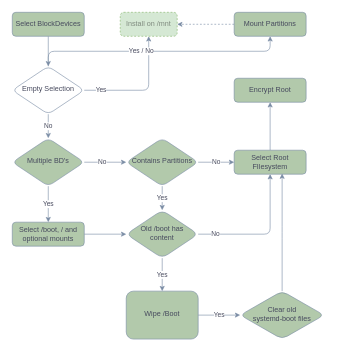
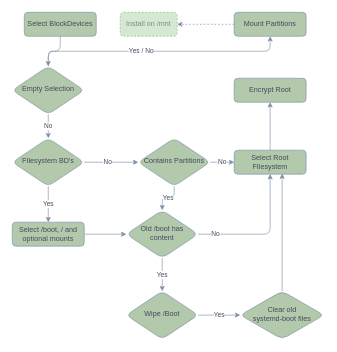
node "Select BlockDevices": moved (48, 24) -> (60, 24)
node "Empty Selection": fillcolor #ffffff -> #b2c9ab
edge "Empty Selection" -> "Install on /mnt": removed, label "Yes"
node "Multiple BD's": label "Multiple BD's" -> "FIlesystem BD's"
node "Contains Partitions": moved (162, 162) -> (174, 162)
node "Wipe /Boot": shape rounded rectangle -> diamond
